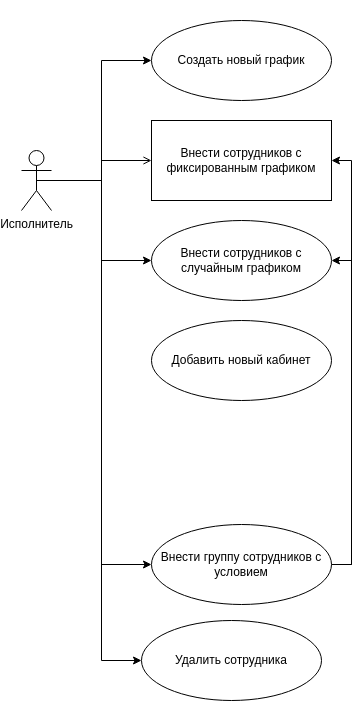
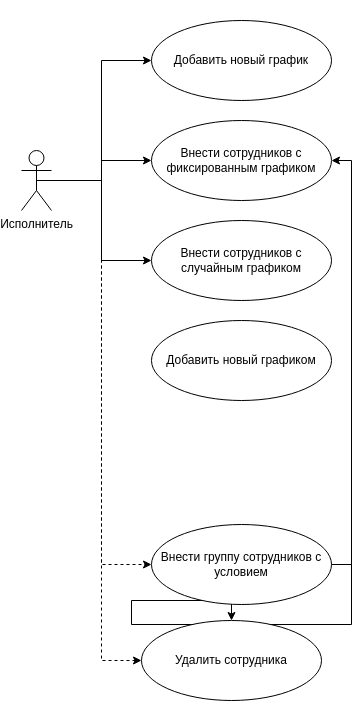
node "Создать новый график": label "Создать новый график" -> "Добавить новый график"
edge "Исполнитель" -> "Внести сотрудников с фиксированным графиком": arrowhead open -> classic
node "Внести сотрудников с фиксированным графиком": shape rectangle -> ellipse
edge "Внести группу сотрудников с условием" -> "Внести сотрудников с случайным графиком": now "Внести группу сотрудников с условием" -> "Удалить сотрудника"
node "Добавить новый кабинет": label "Добавить новый кабинет" -> "Добавить новый графиком"
edge "Исполнитель" -> "Внести группу сотрудников с условием": style solid -> dashed
edge "Исполнитель" -> "Удалить сотрудника": style solid -> dashed
